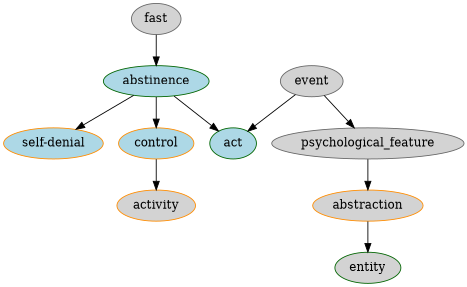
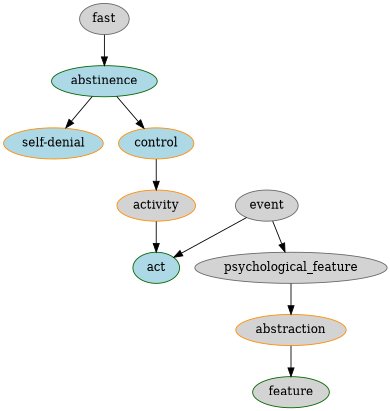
edge "abstinence" -> "act": now "activity" -> "act"
node "entity": label "entity" -> "feature"
